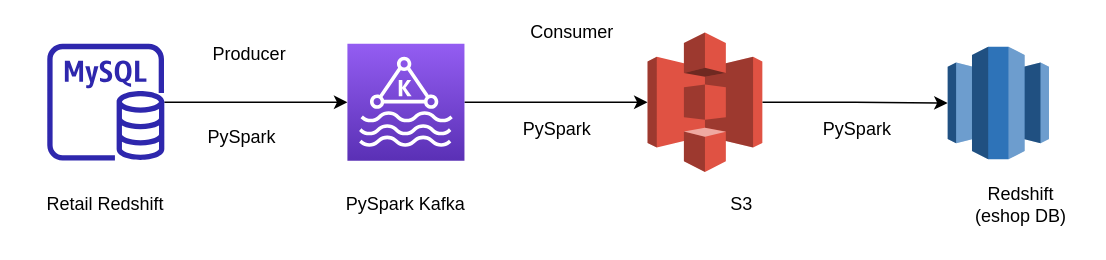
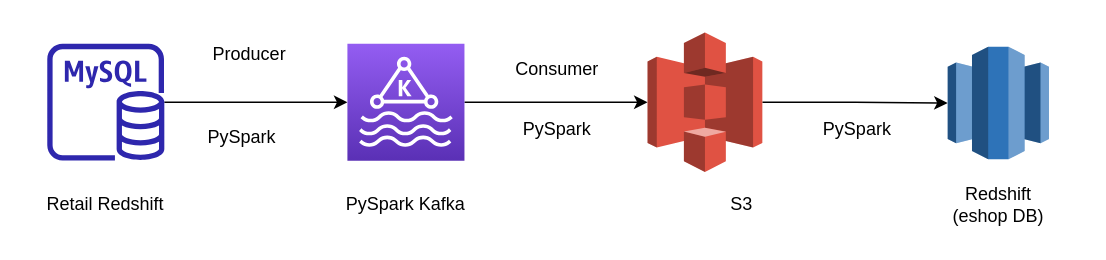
node "Consumer": moved (572, 32) -> (557, 69)
node "Redshift (eshop DB)": moved (1020, 205) -> (998, 205)
